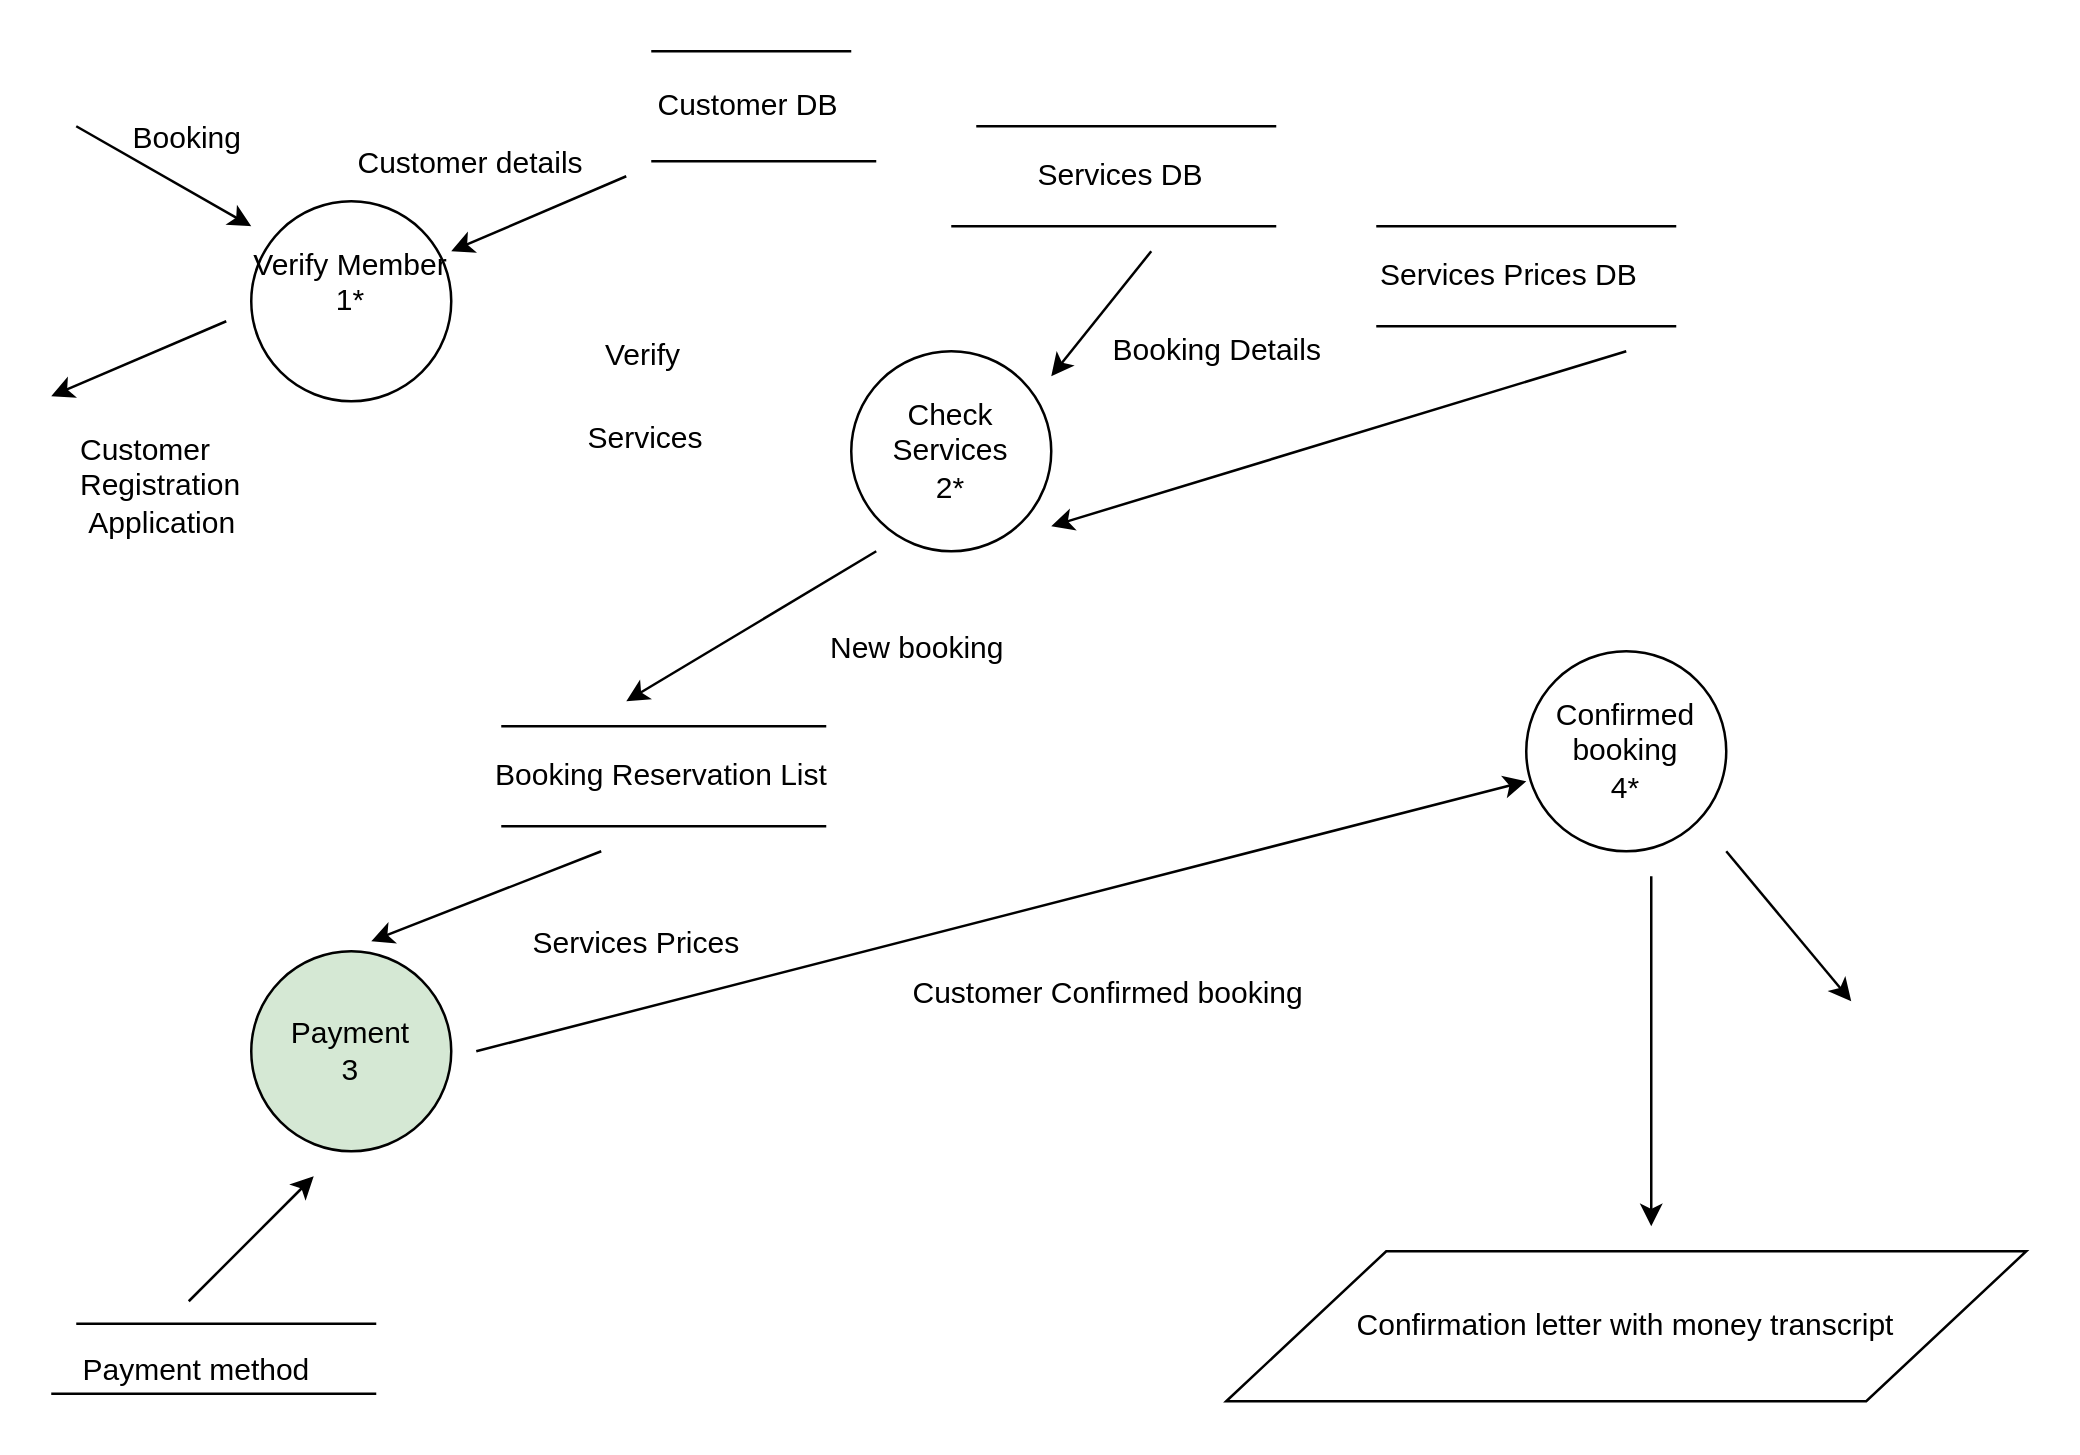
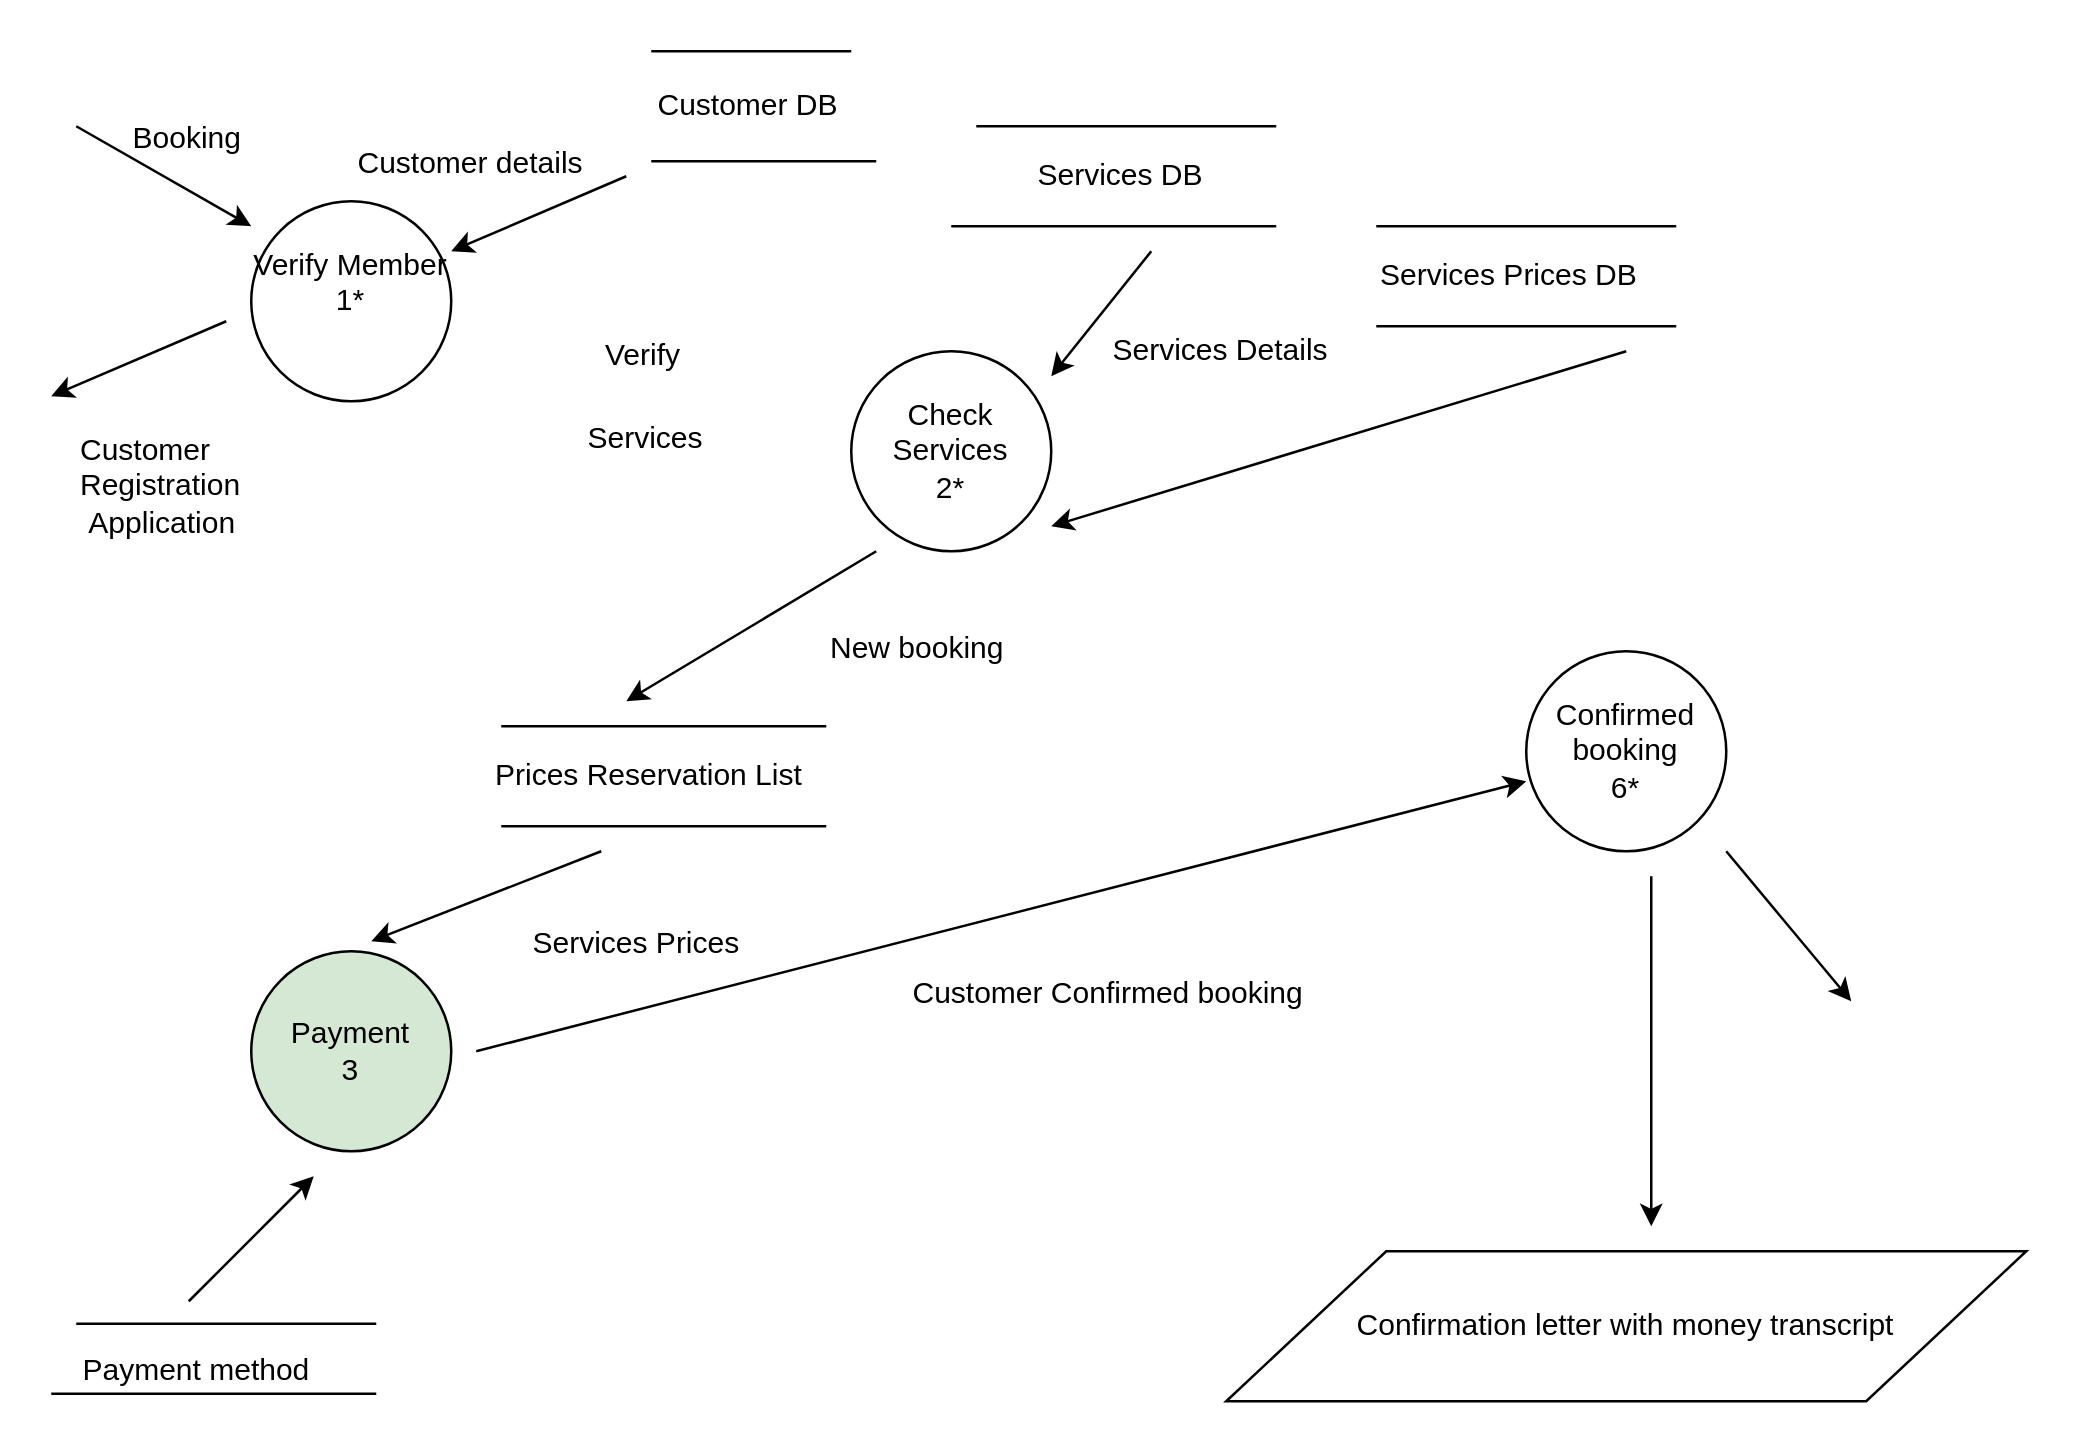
node "Booking Details": label "Booking Details" -> "Services Details"
node "Confirmed booking 4*": label "Confirmed booking 4*" -> "Confirmed booking 6*"
node "Booking Reservation List": label "Booking Reservation List" -> "Prices Reservation List"
